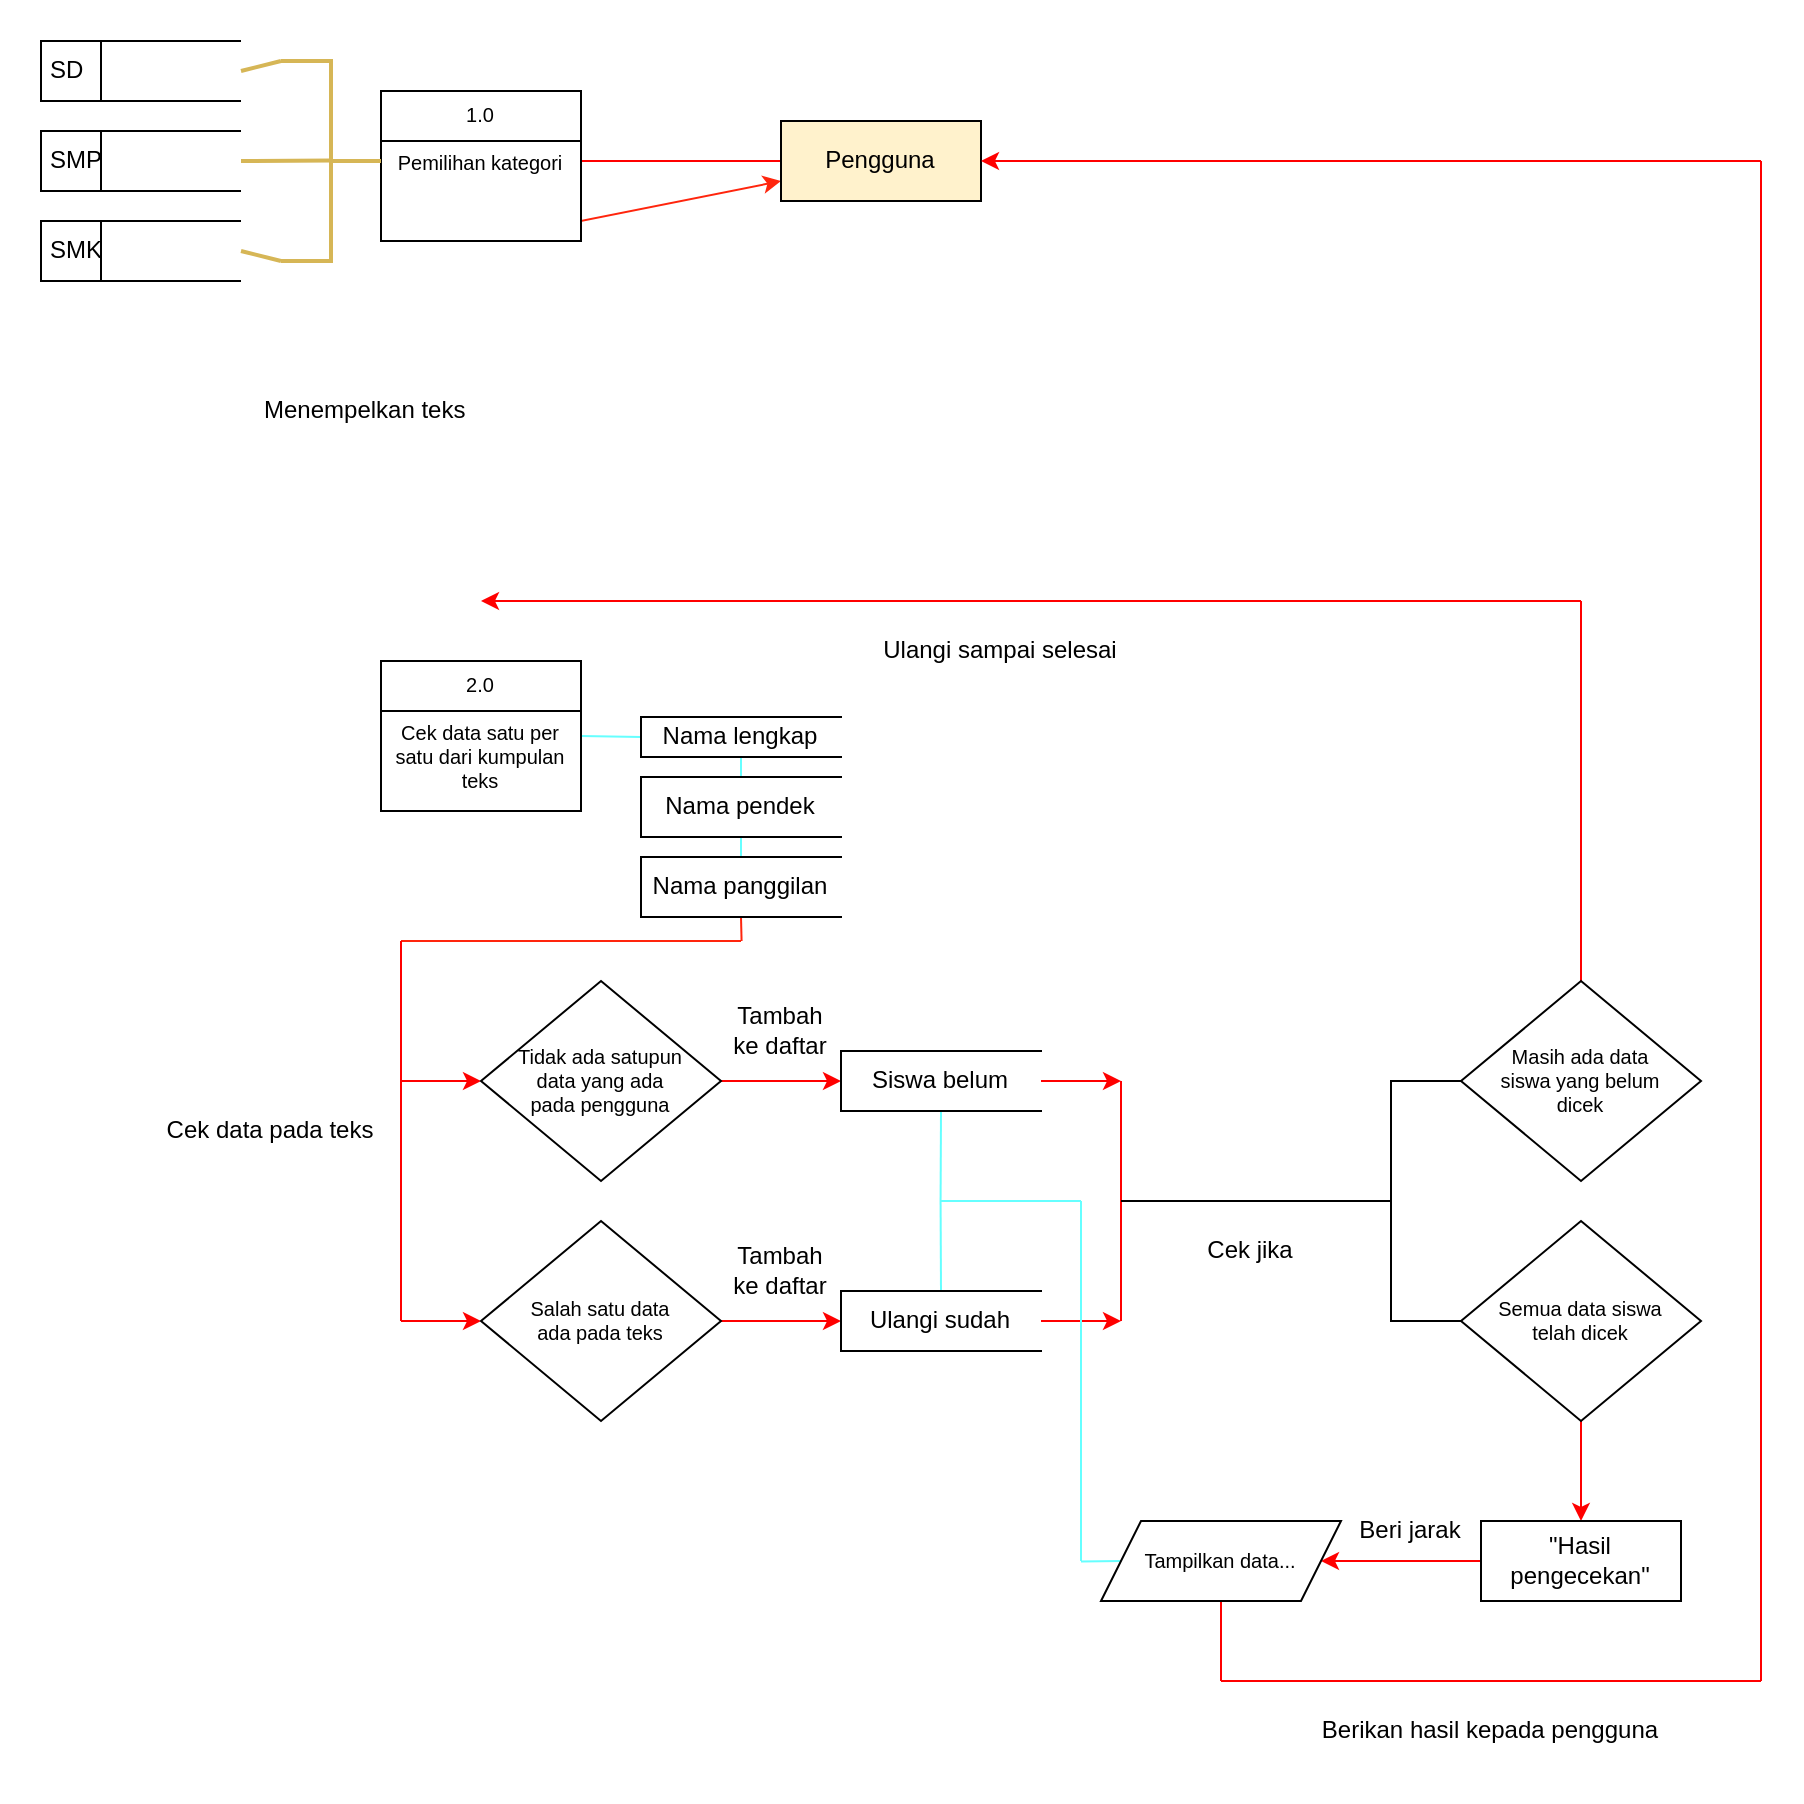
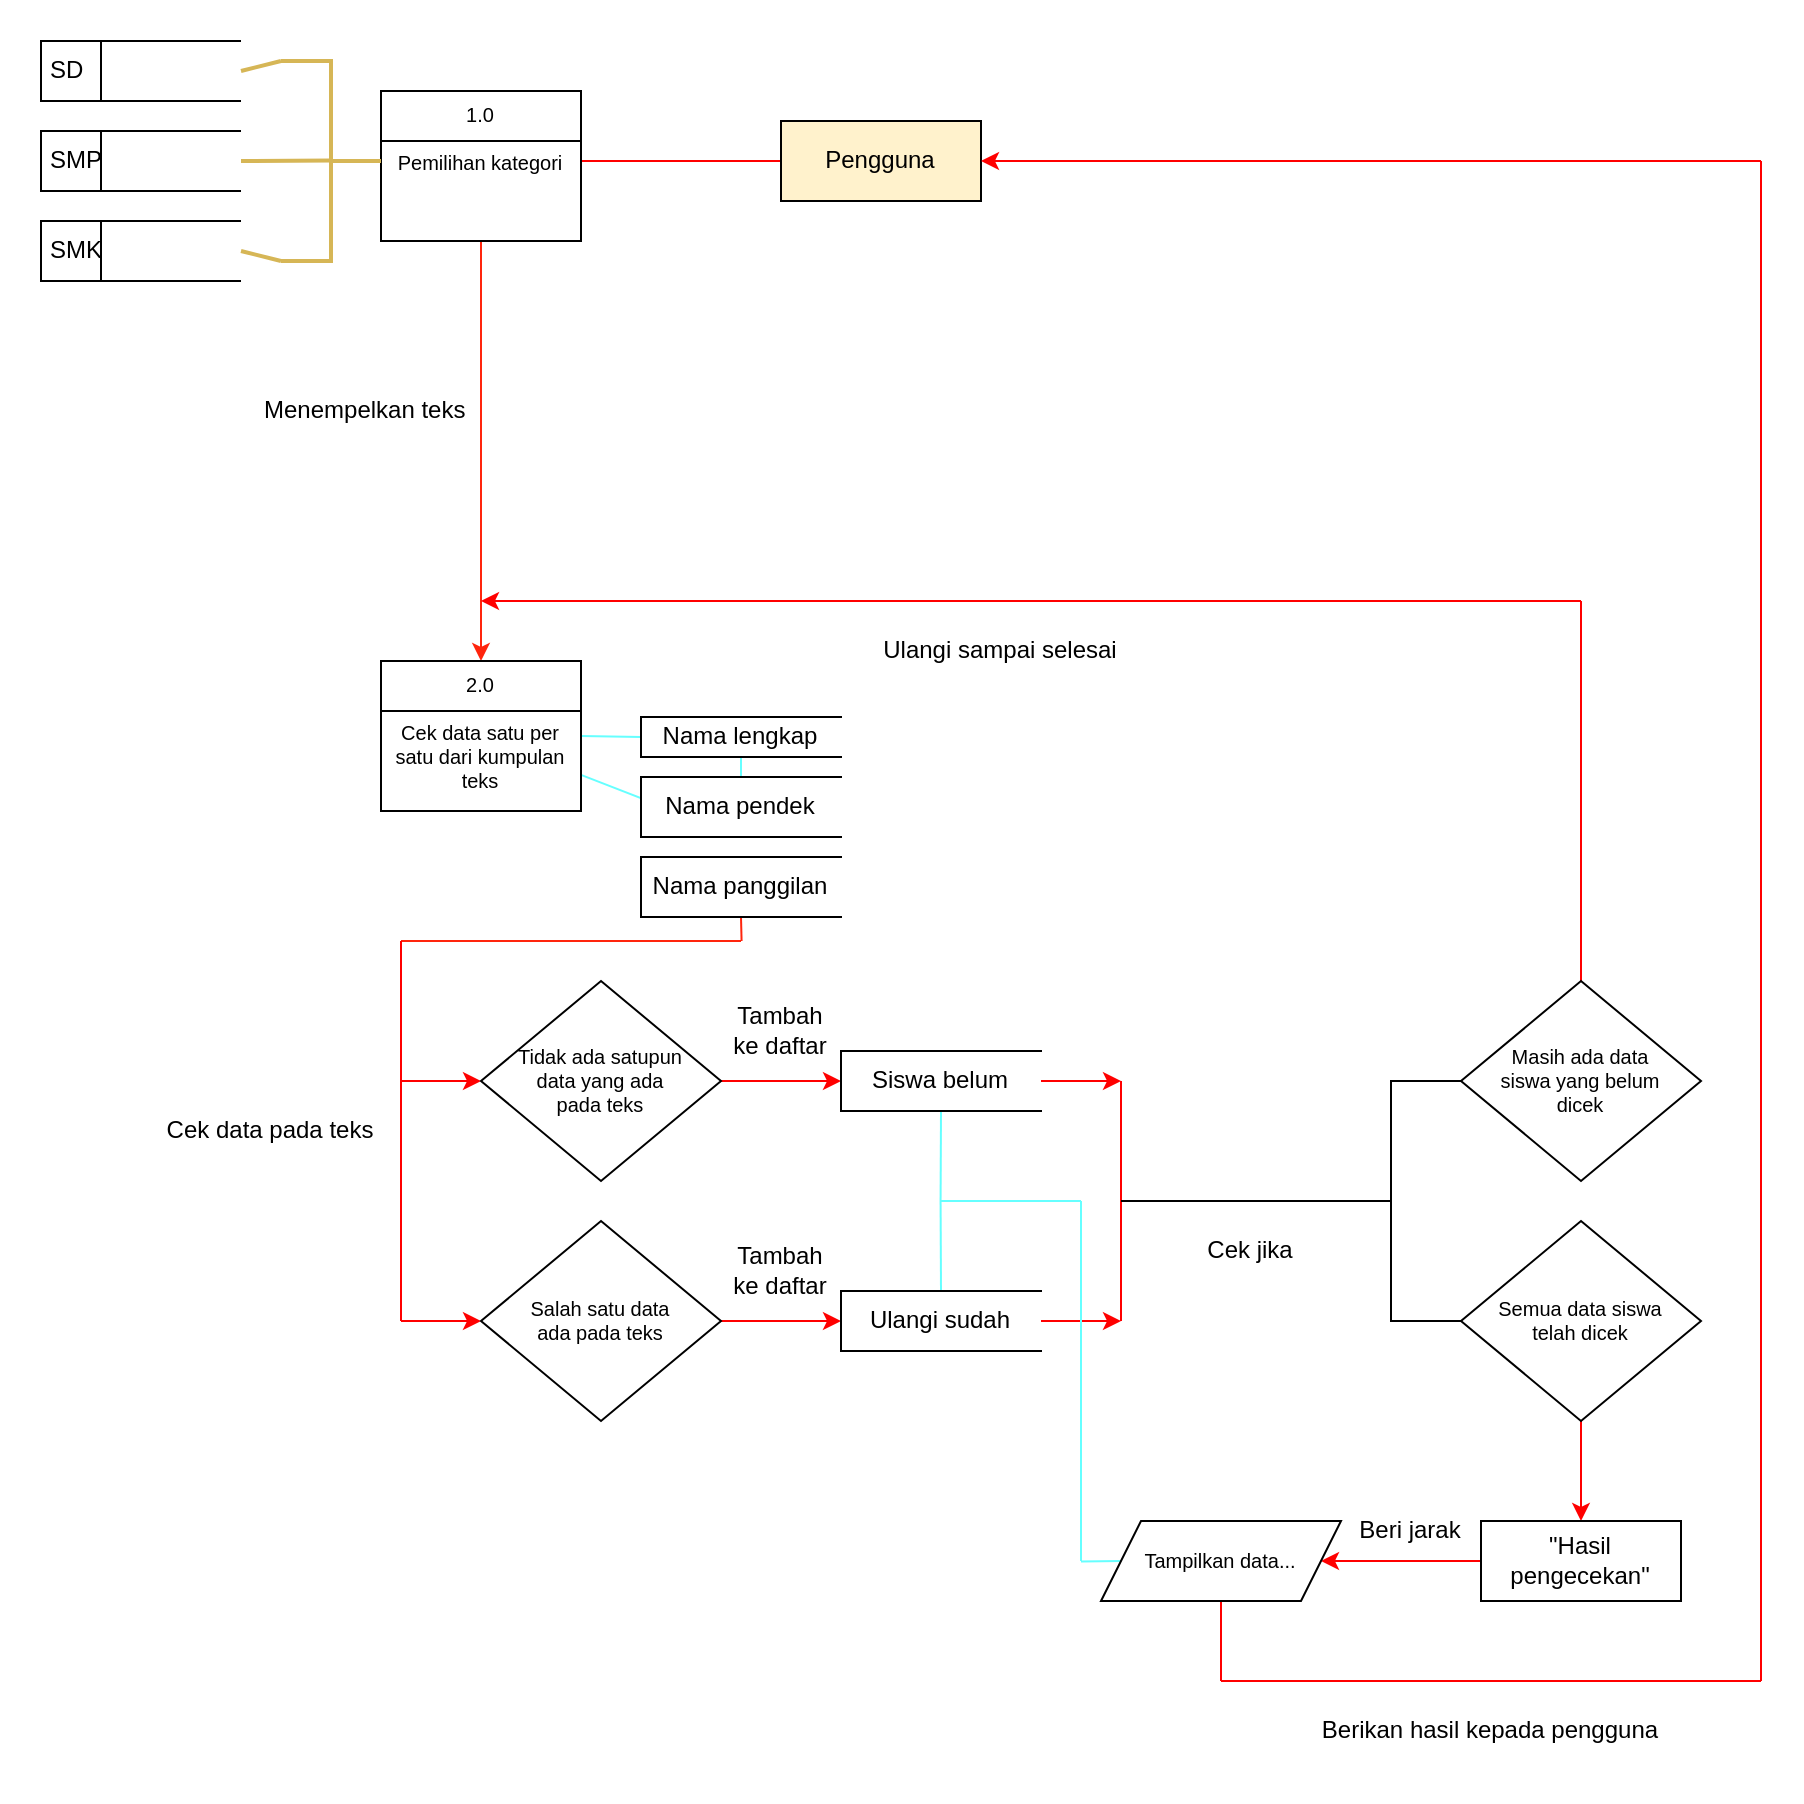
edge "1.0 Pemilihan kategori" -> "Pengguna": now "1.0 Pemilihan kategori" -> "2.0 Cek data satu per satu dari kumpulan teks"
edge "Nama pendek" -- "Nama panggilan": now "Nama pendek" -- "2.0 Cek data satu per satu dari kumpulan teks"
node "Tidak ada satupun data yang ada pada pengguna": label "Tidak ada satupun data yang ada pada pengguna" -> "Tidak ada satupun data yang ada pada teks"
